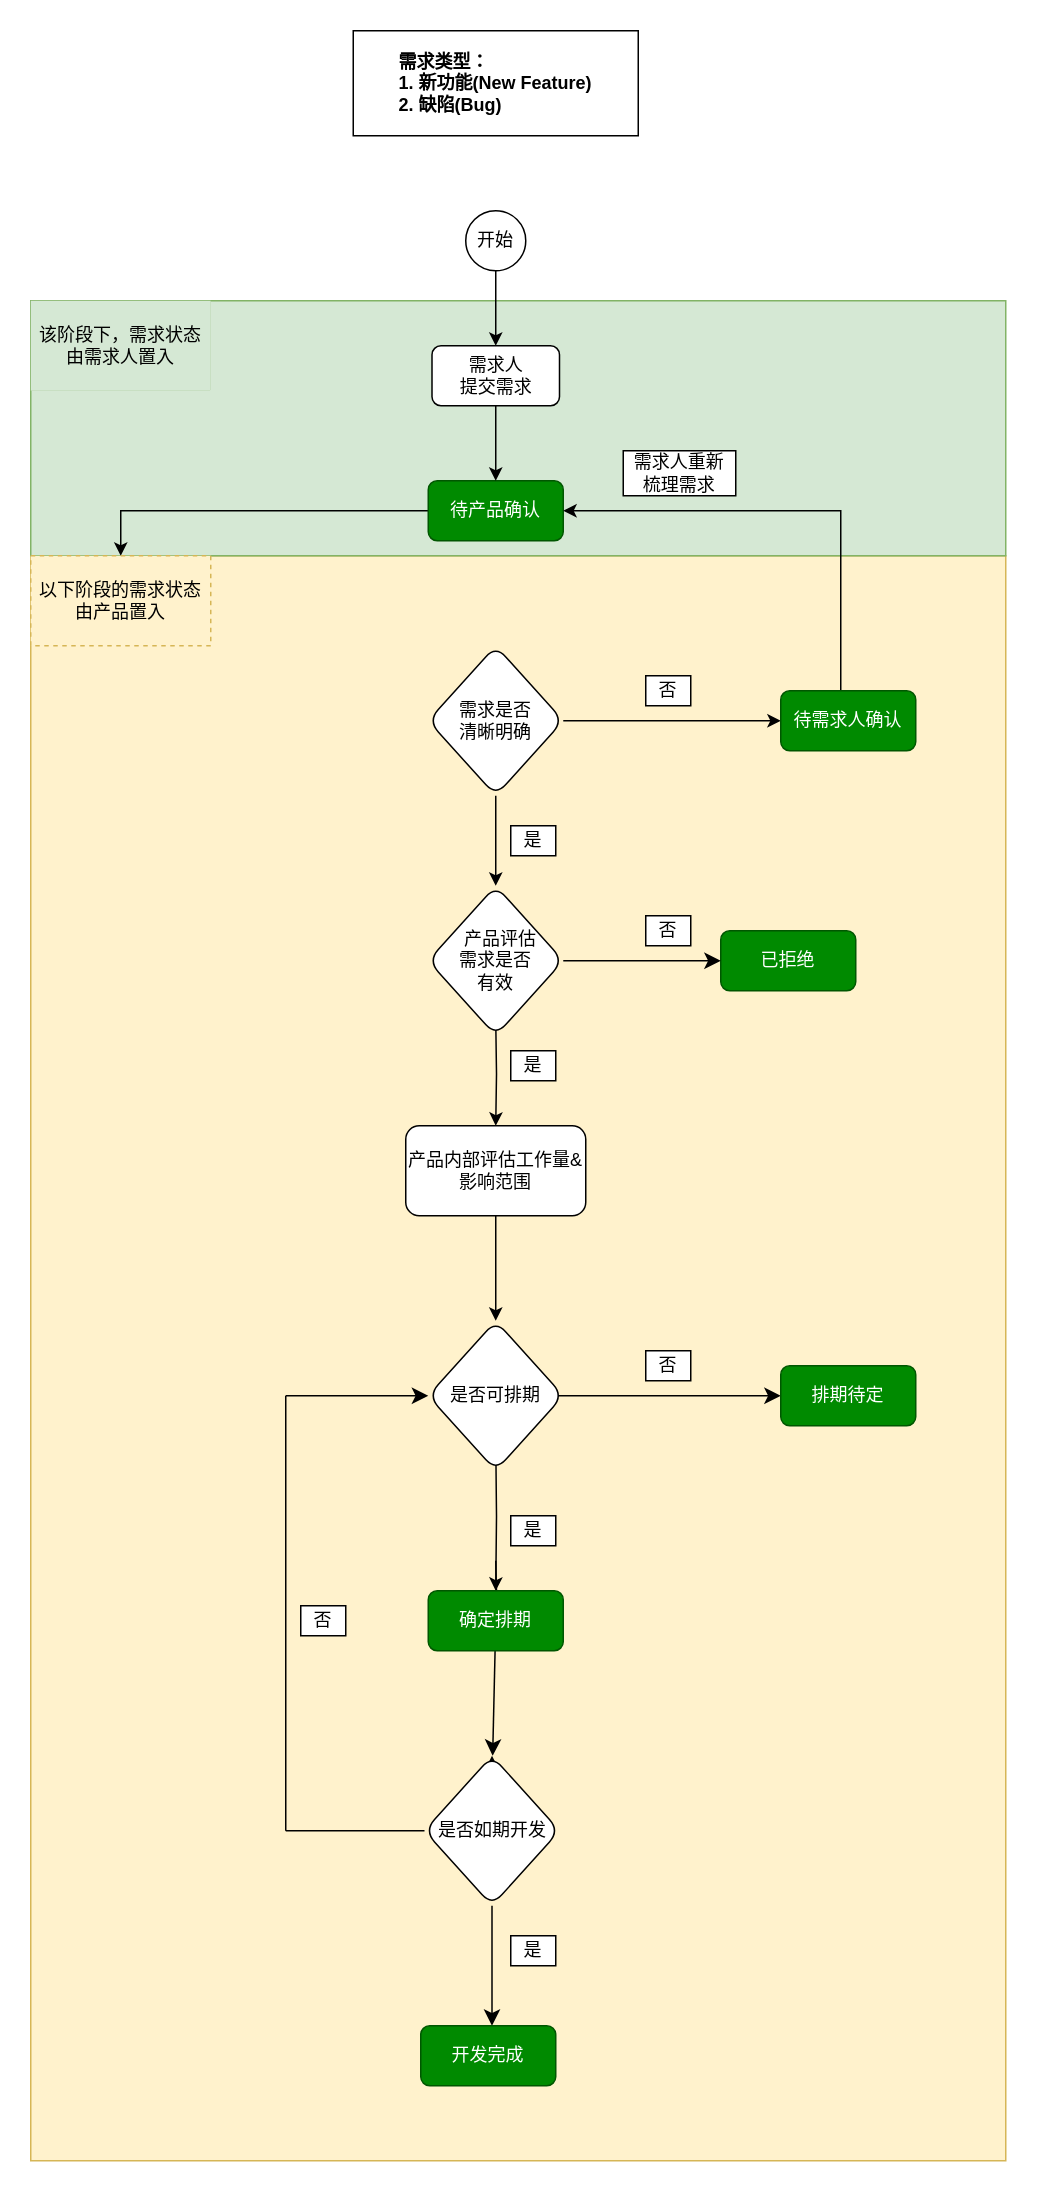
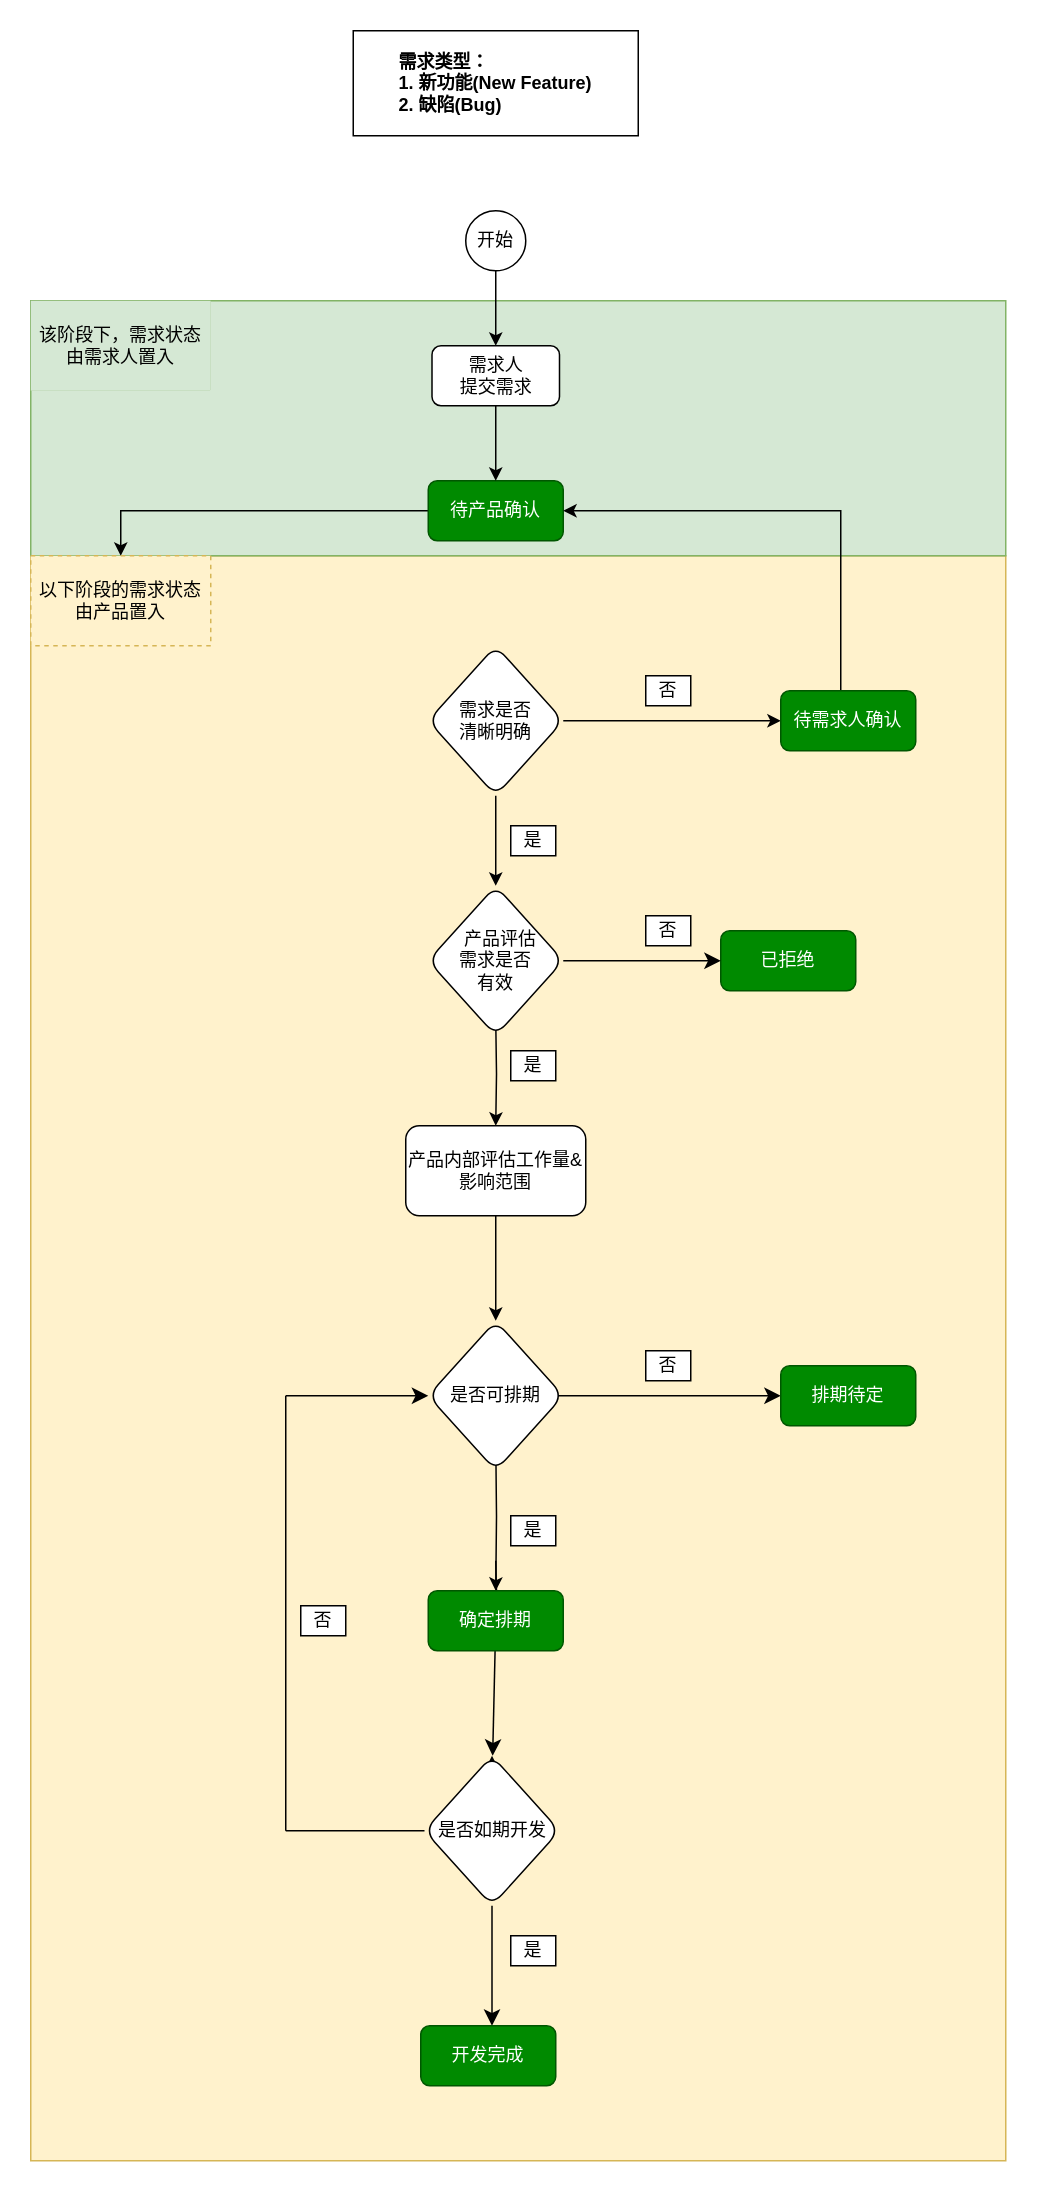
node "需求人重新 梳理需求": removed
